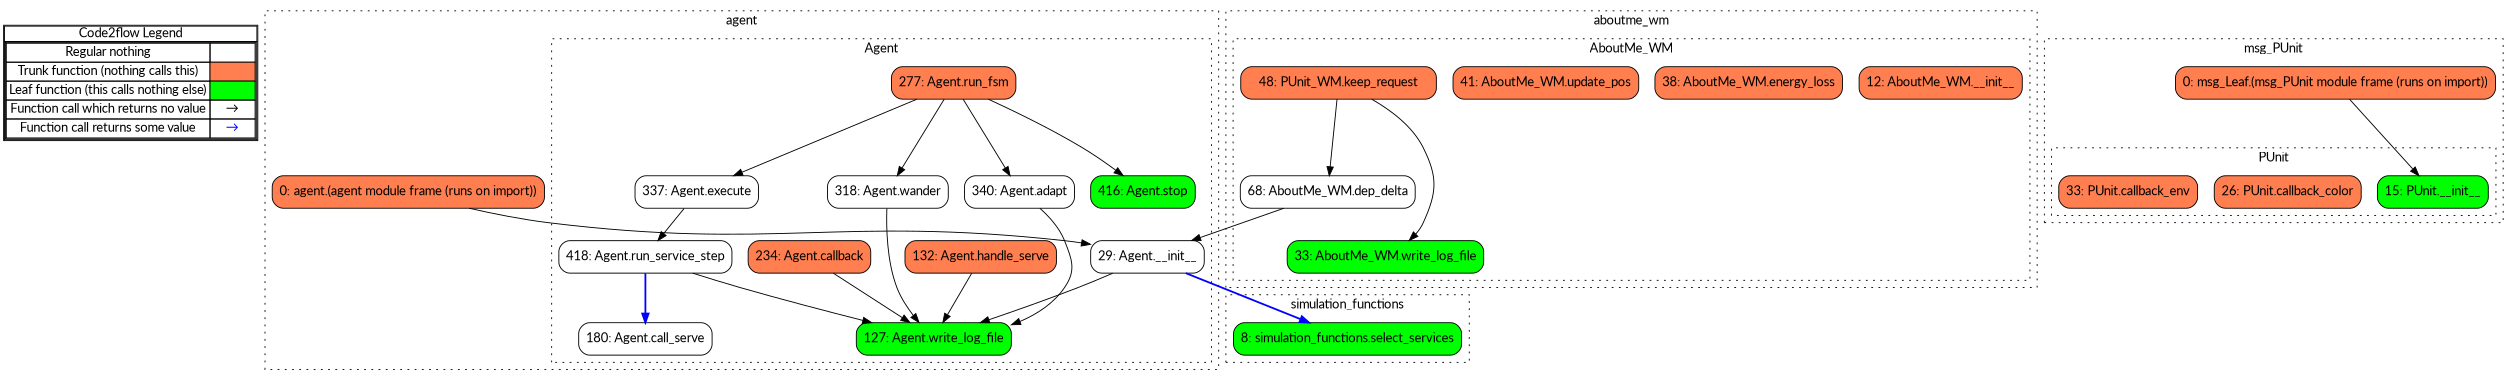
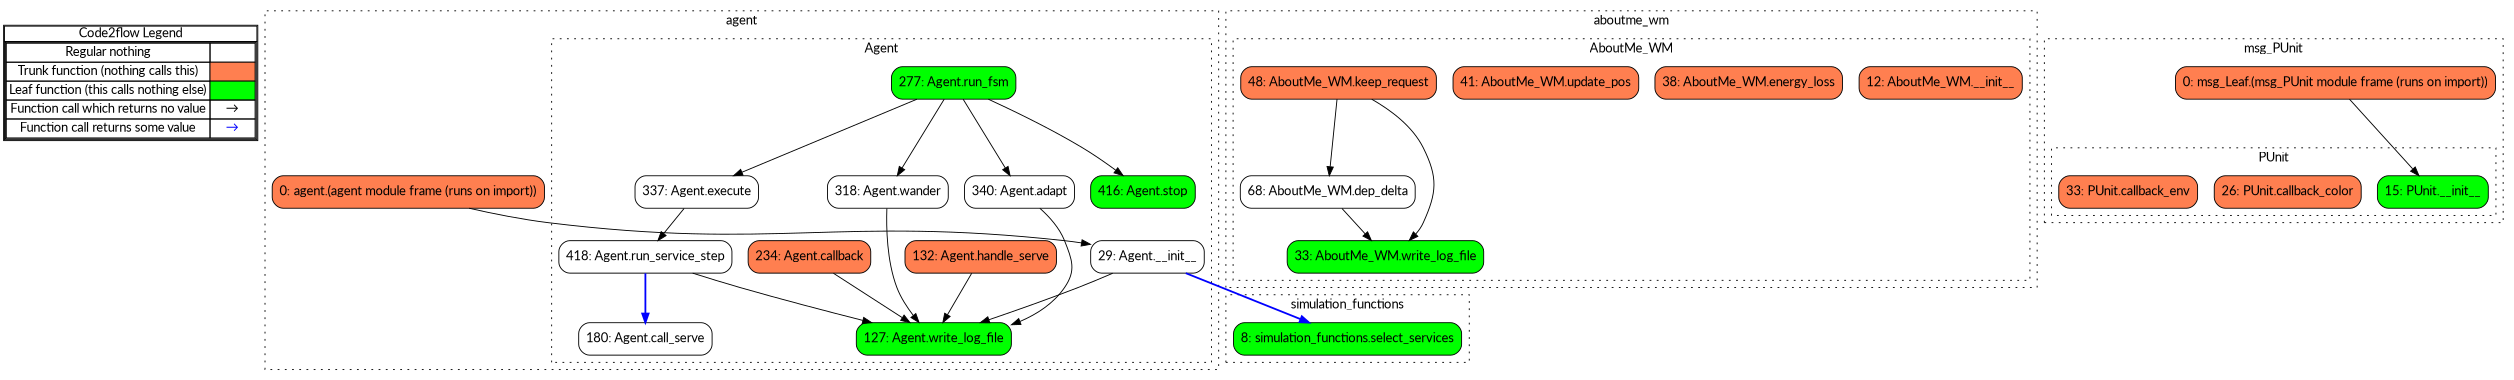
node "277: Agent.run_fsm": fillcolor coral -> green
node "48: PUnit_WM.keep_request": label "48: PUnit_WM.keep_request" -> "48: AboutMe_WM.keep_request"
edge "68: AboutMe_WM.dep_delta" -> "29: Agent.__init__": now "68: AboutMe_WM.dep_delta" -> "33: AboutMe_WM.write_log_file"
